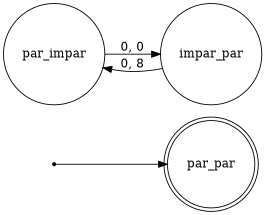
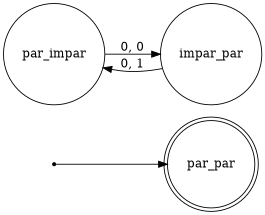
edge "impar_par" -> "par_impar": label "0, 8" -> "0, 1"
